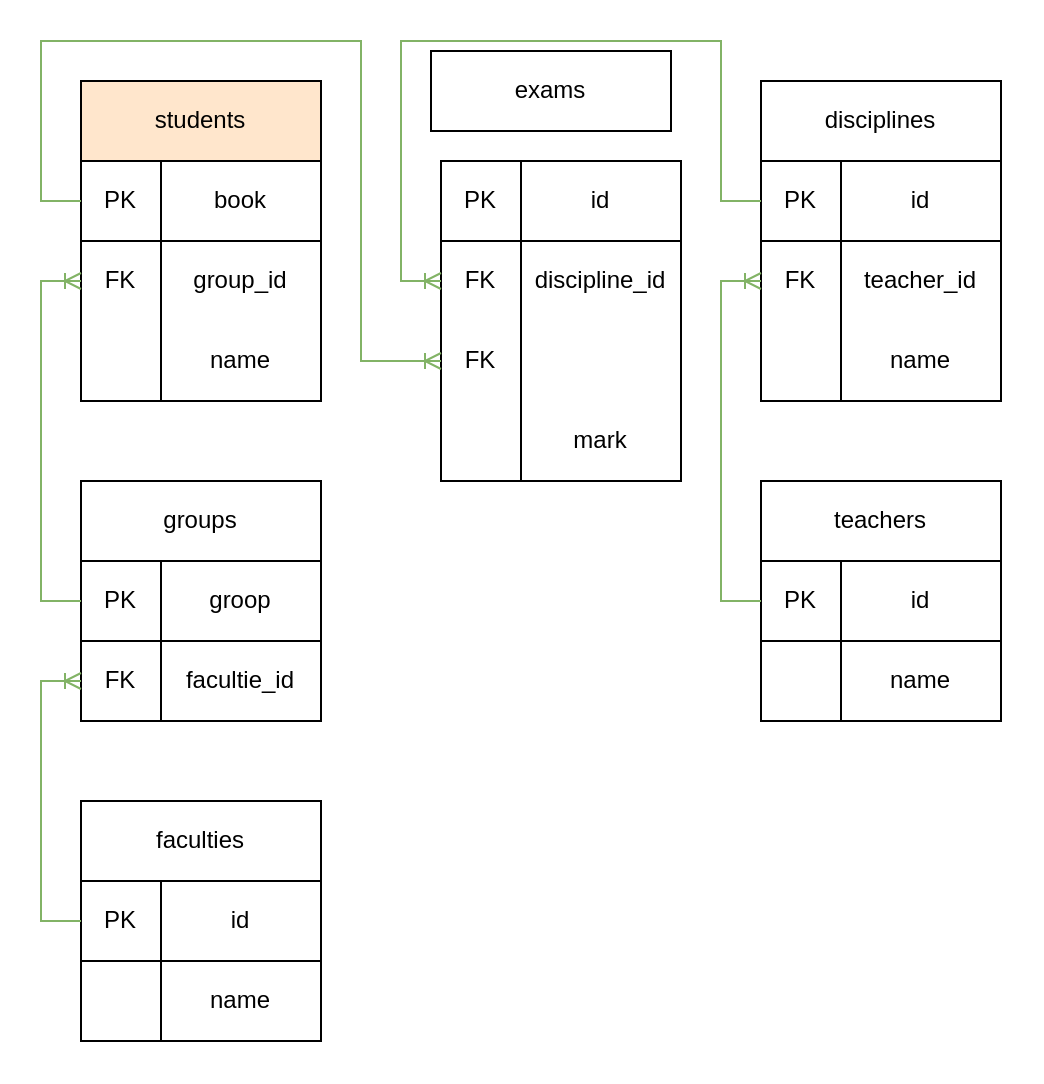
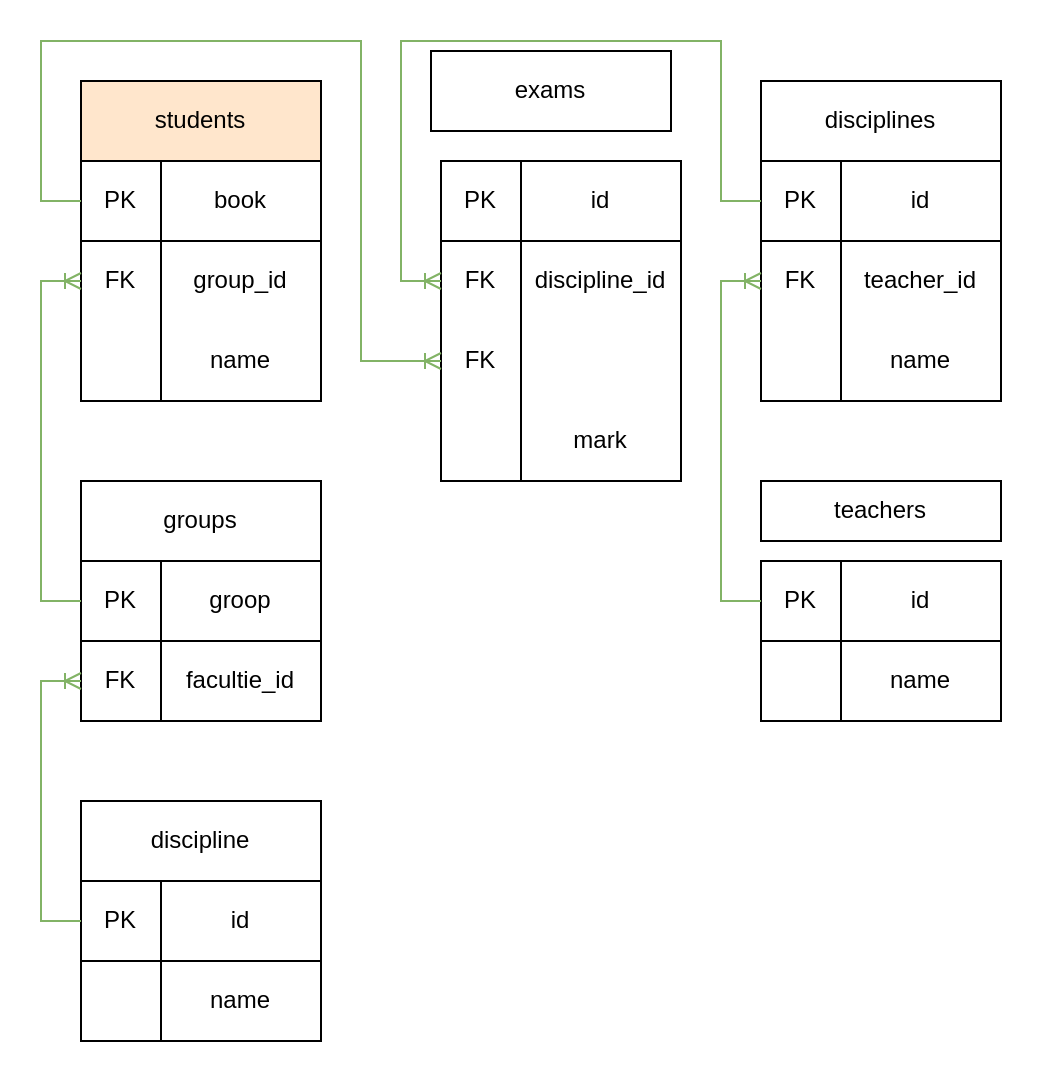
node "teachers": size 240x80 -> 240x60
node "faculties": label "faculties" -> "discipline"
